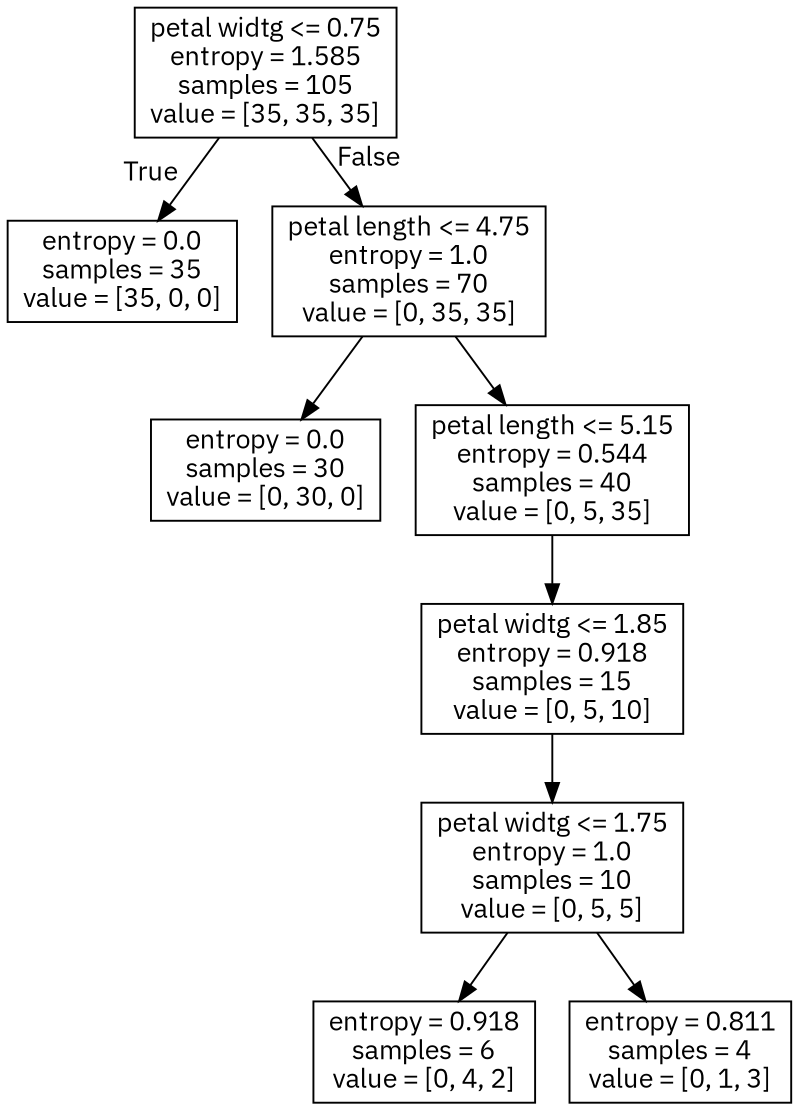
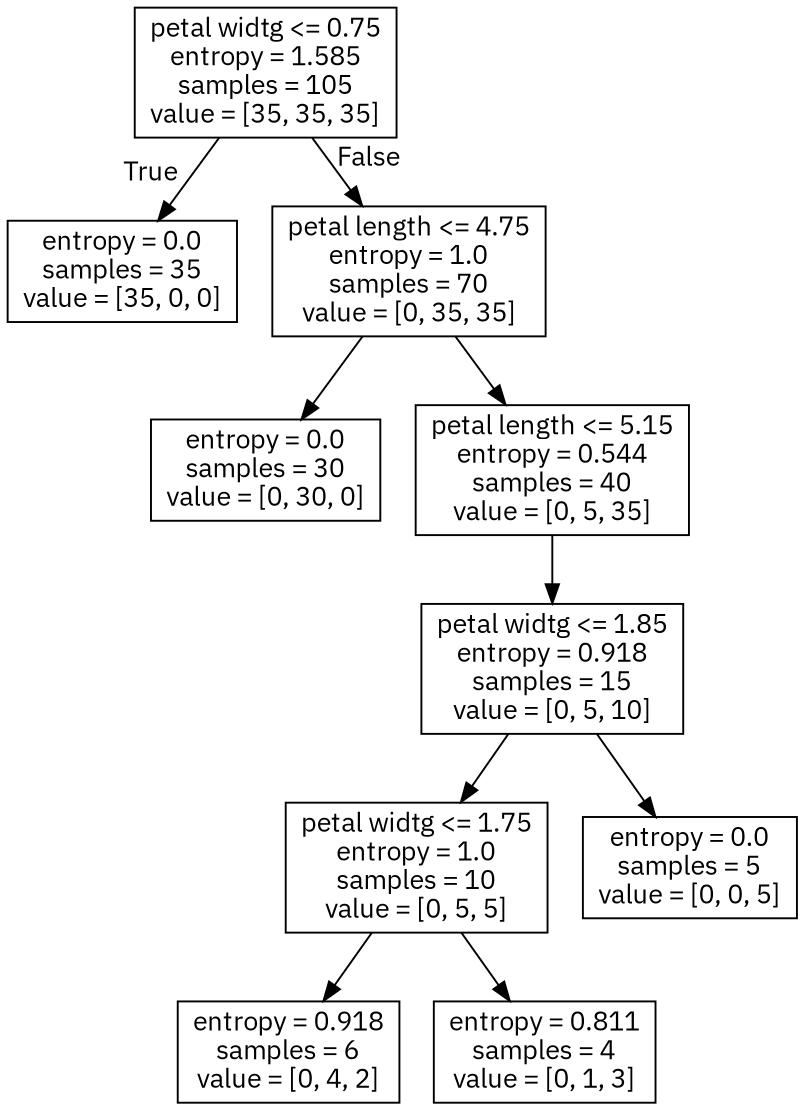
node "entropy = 0.0 samples = 5 value = [0, 0, 5]": added
